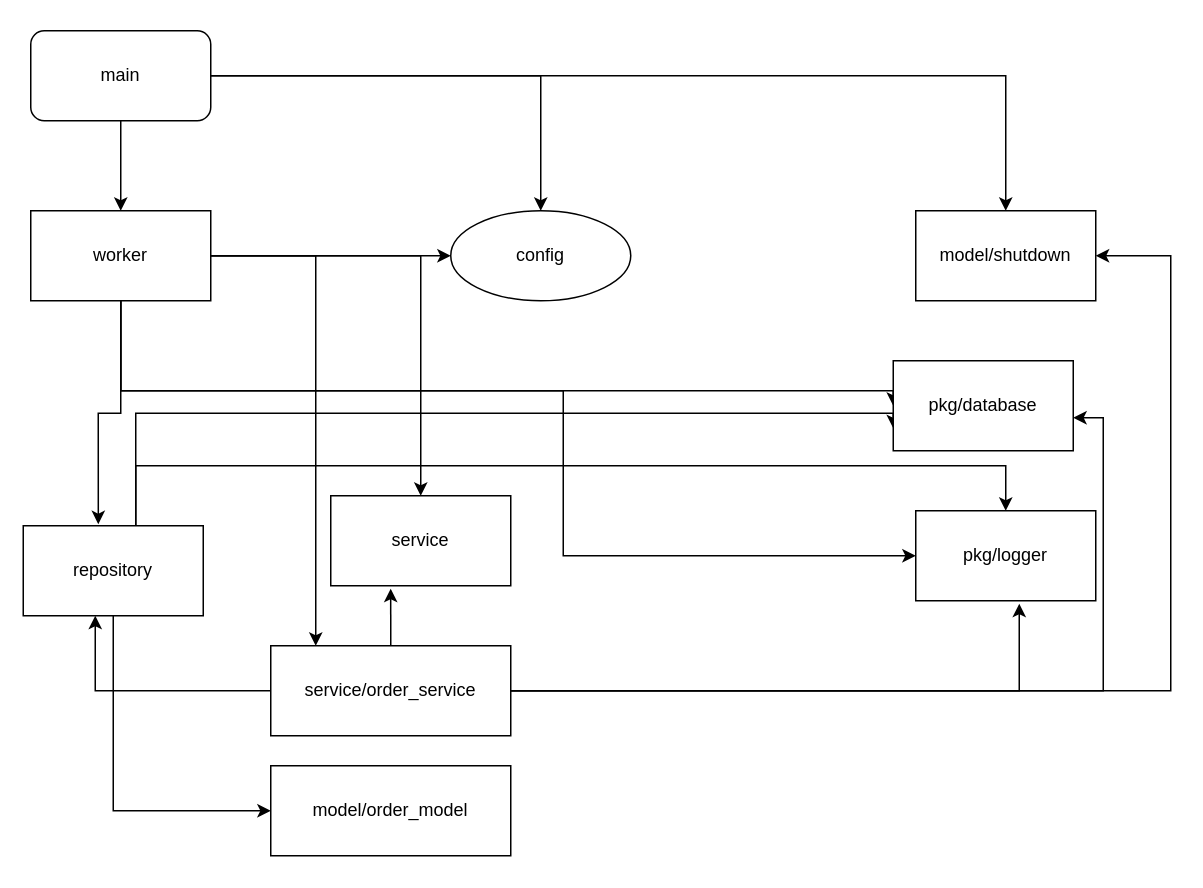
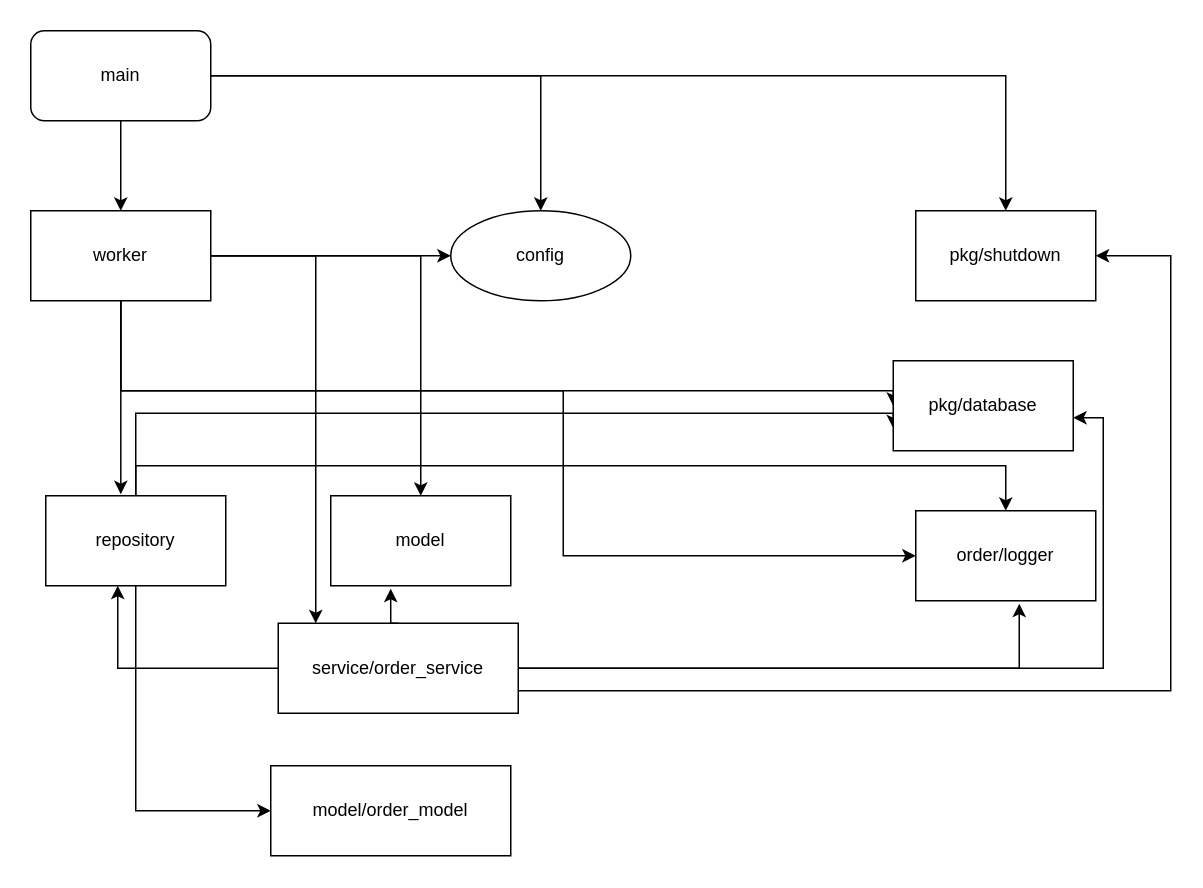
node "model/shutdown": label "model/shutdown" -> "pkg/shutdown"
node "service": label "service" -> "model"
node "pkg/logger": label "pkg/logger" -> "order/logger"
node "repository": moved (113, 571) -> (136, 541)
node "service/order_service": moved (391, 691) -> (398, 668)
